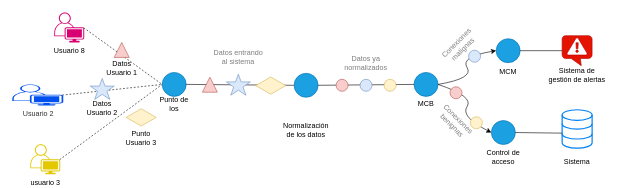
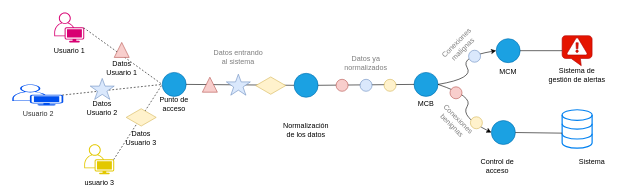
node "Usuario 8": label "Usuario 8" -> "Usuario 1"
node "Punto de los": label "Punto de los" -> "Punto de acceso"
node "Punto Usuario 3": label "Punto Usuario 3" -> "Datos Usuario 3"
node "Control de acceso": moved (504, 157) -> (498, 166)
node "usuario 3": moved (45, 159) -> (99, 159)
node "Sistema": moved (578, 162) -> (593, 162)
